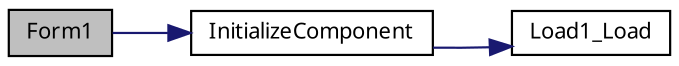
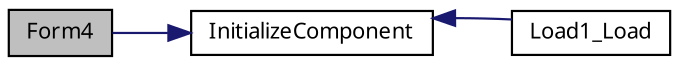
node "Form1": label "Form1" -> "Form4"
edge "InitializeComponent" -> "Load1_Load": reversed
